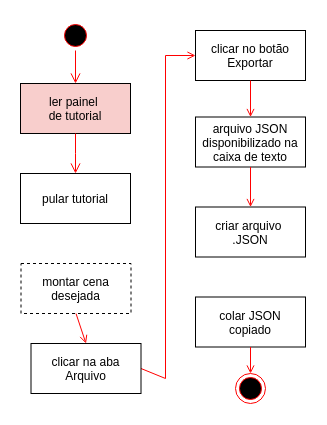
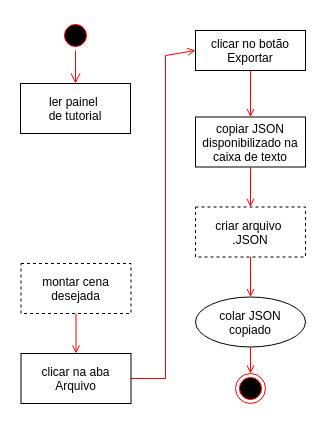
node "clicar no botão Exportar": size 110x50 -> 110x40
node "ler painel de tutorial": fillcolor #f8cecc -> #ffffff
node "arquivo JSON disponibilizado na caixa de texto": label "arquivo JSON disponibilizado na caixa de texto" -> "copiar JSON disponibilizado na caixa de texto"
edge "ler painel de tutorial" -> "pular tutorial": removed
node "pular tutorial": removed
node "criar arquivo .JSON": style solid -> dashed
edge "criar arquivo .JSON" -> "colar JSON copiado": added
node "colar JSON copiado": shape rectangle -> ellipse
node "clicar na aba Arquivo": moved (86, 369) -> (76, 379)
